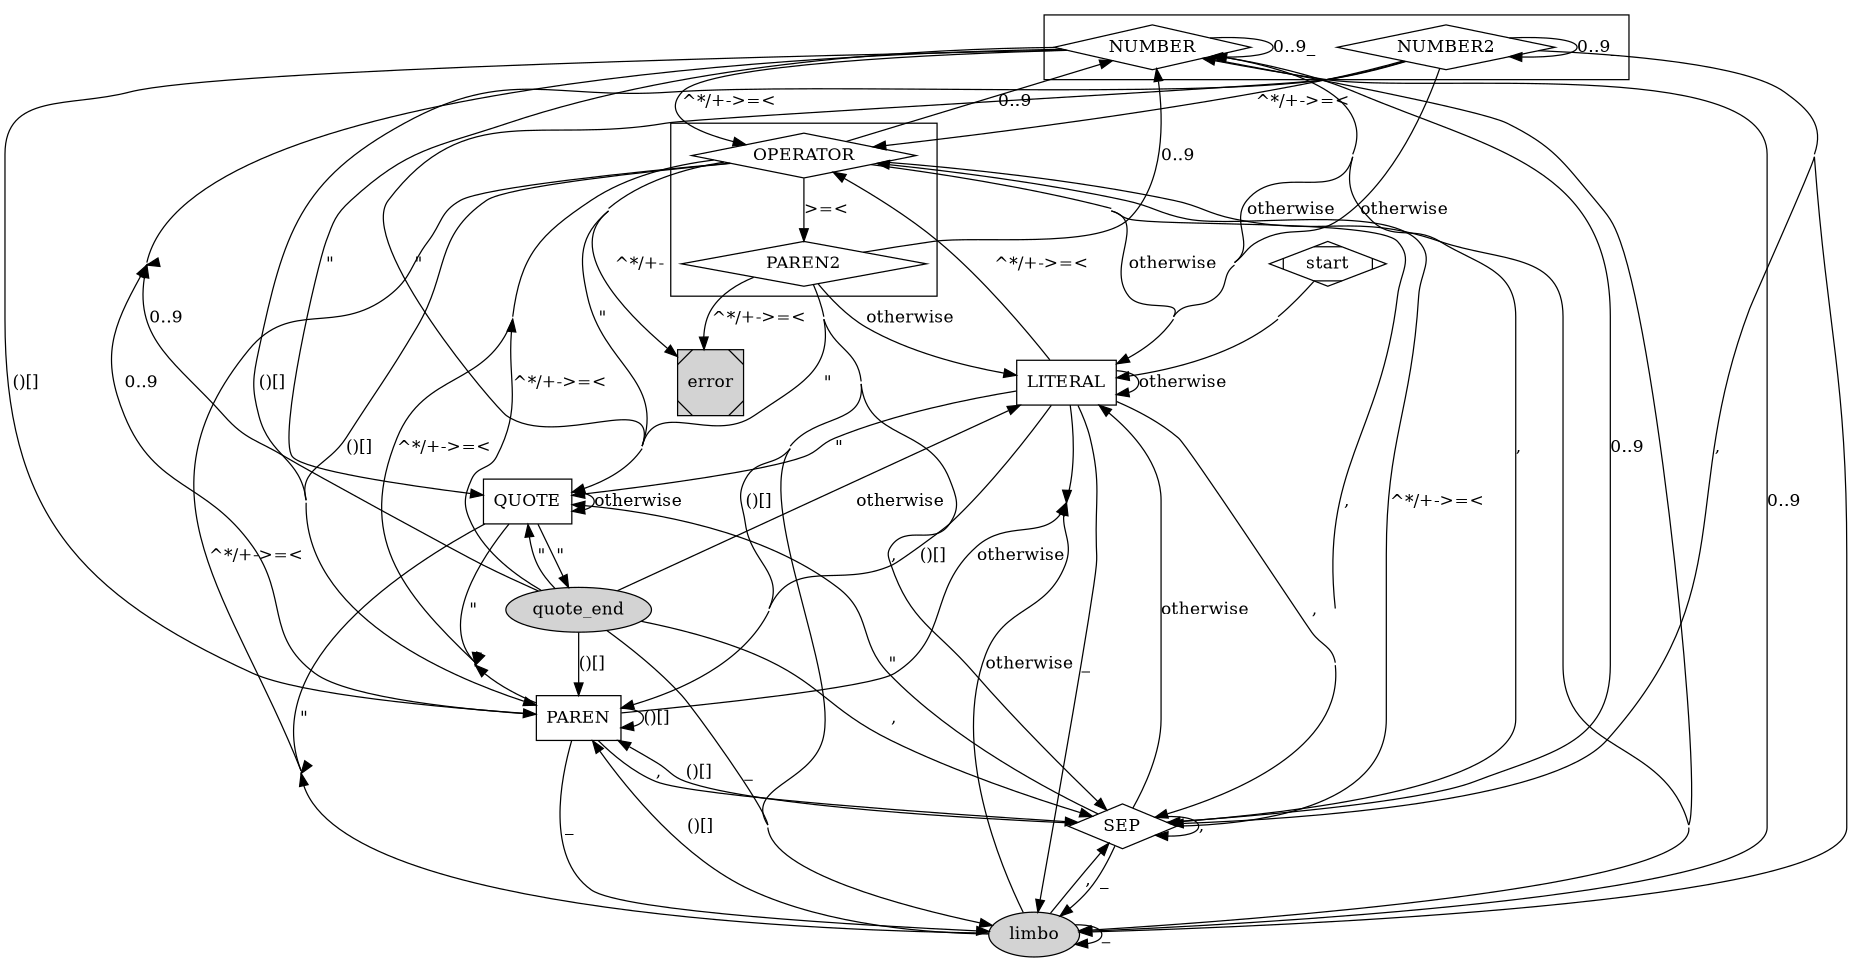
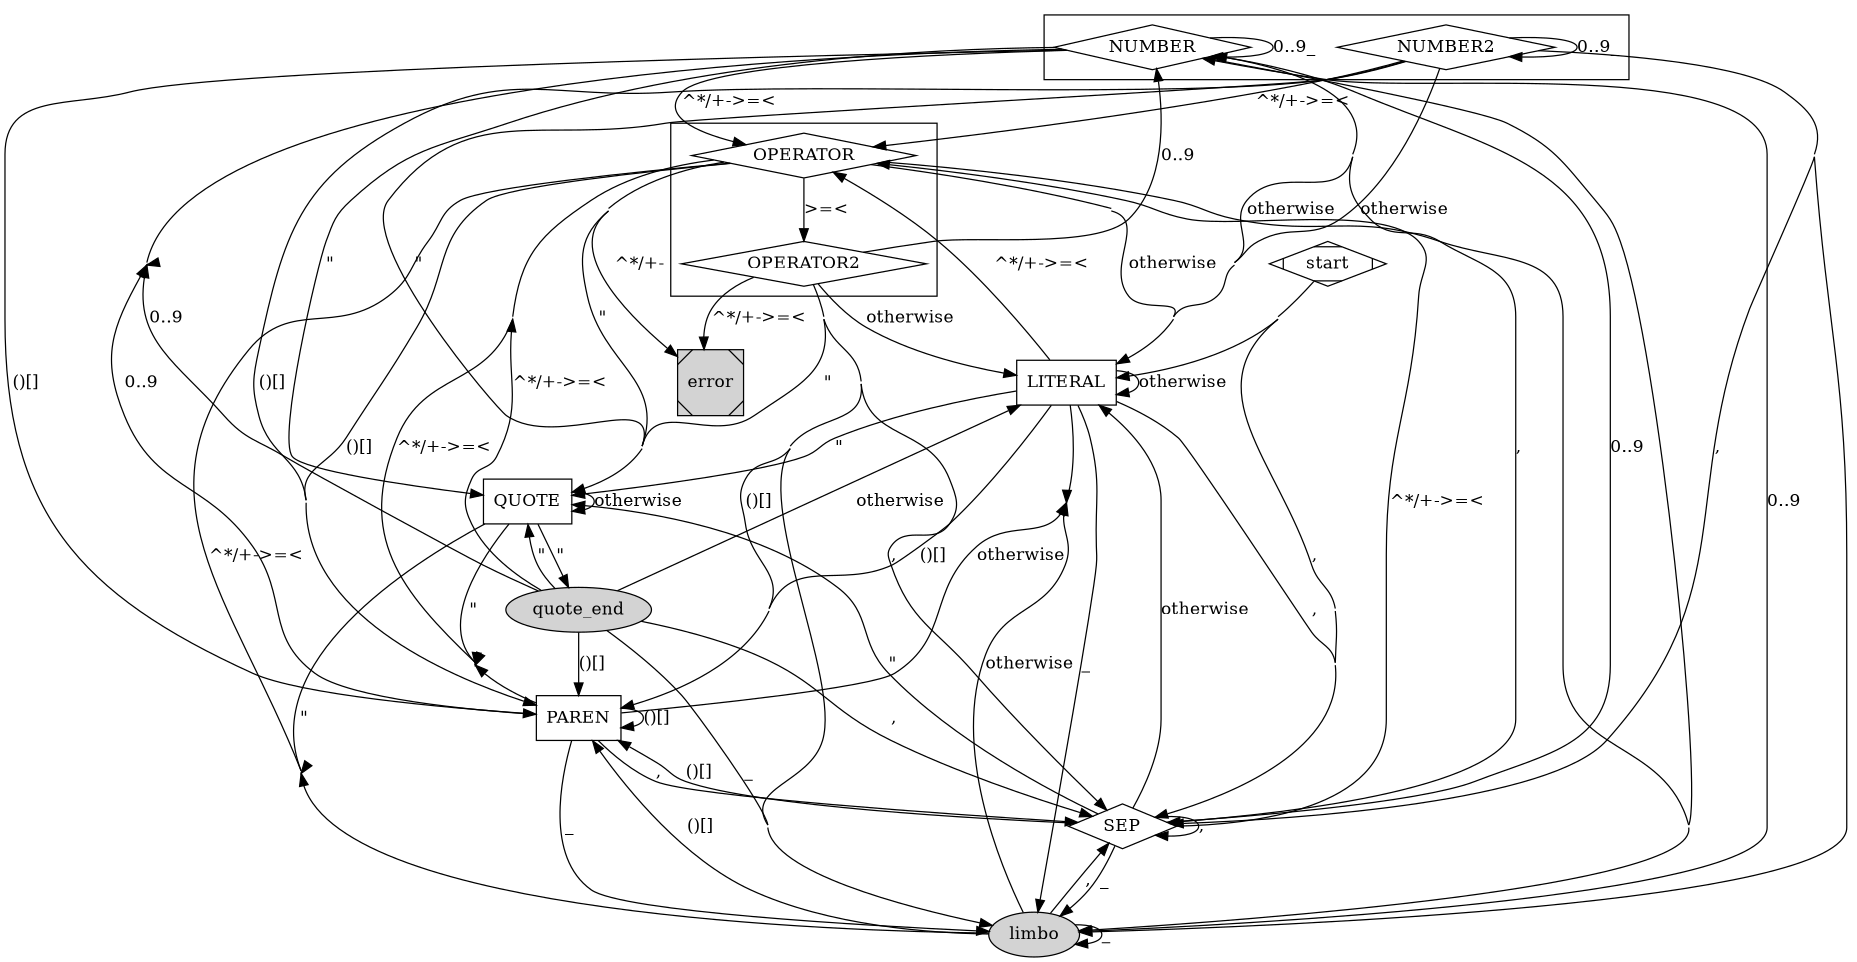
edge "OPERATOR" -> "NUMBER": removed, label "0..9"
node "PAREN2": label "PAREN2" -> "OPERATOR2"
edge "OPERATOR" -> "SEP": now "start" -> "SEP"
